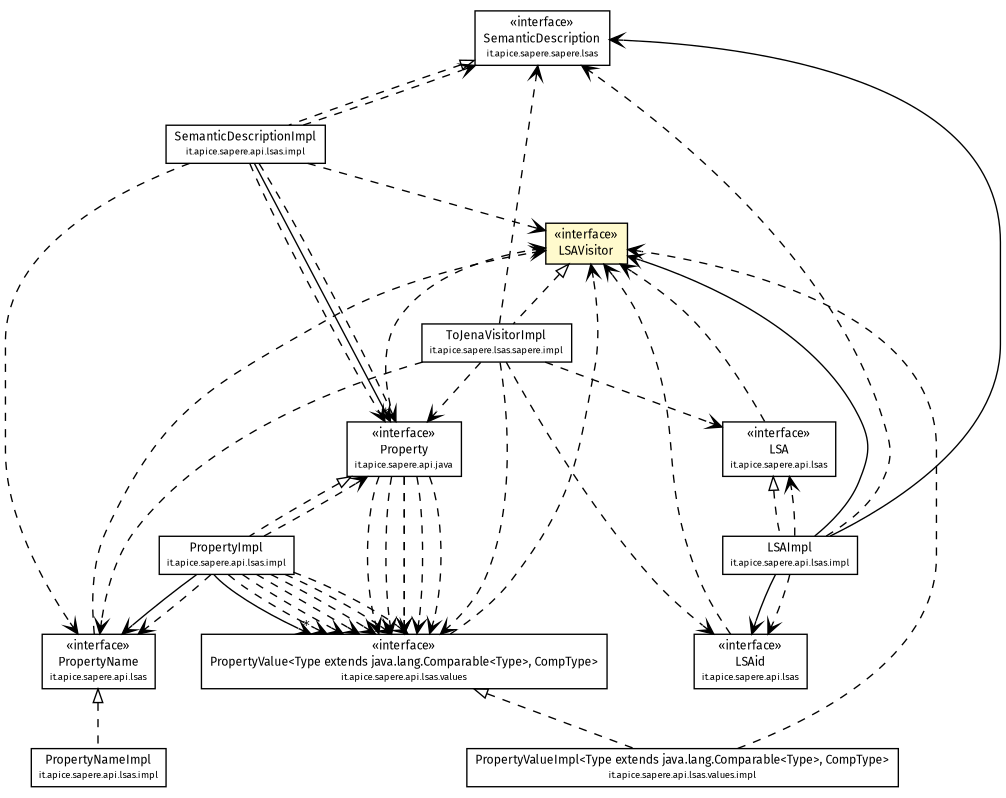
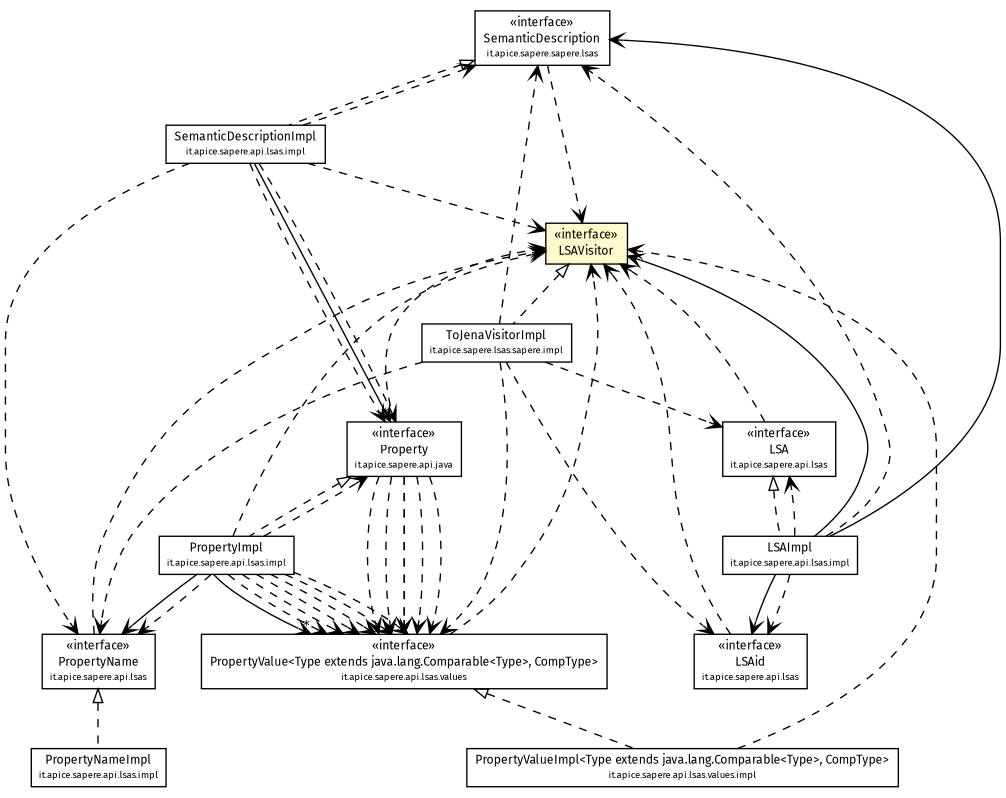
edge "SemanticDescription" -> "LSAVisitor": added
edge "PropertyImpl" -> "LSAVisitor": added
edge "ToJenaVisitorImpl" -> "Property": removed
